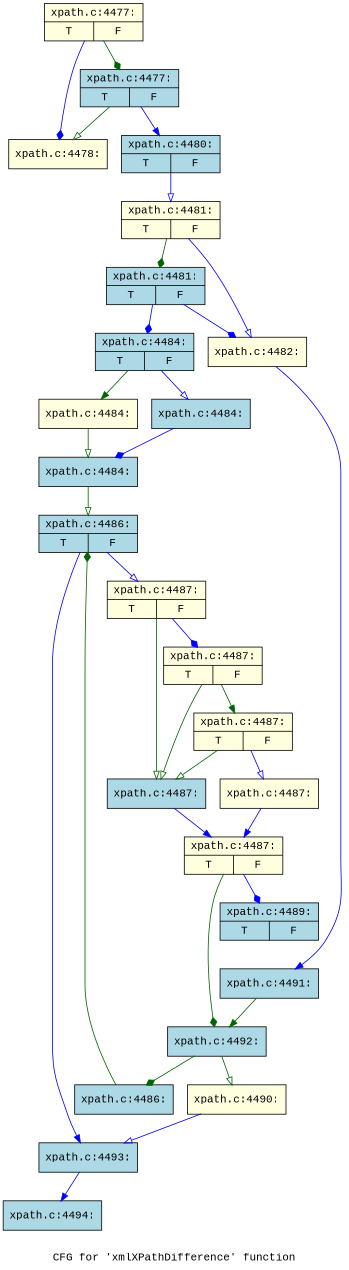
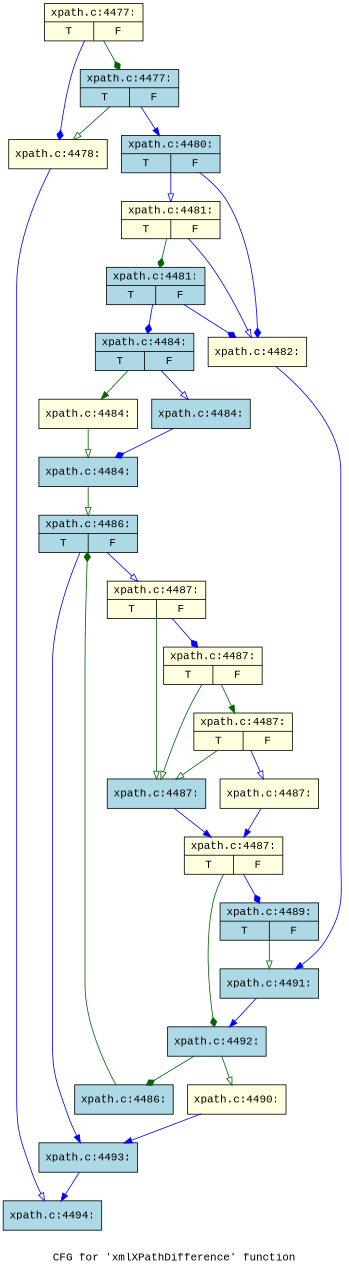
edge "xpath.c:4480:" -> "xpath.c:4482:": added
edge "xpath.c:4478:" -> "xpath.c:4494:": added
edge "xpath.c:4489:" -> "xpath.c:4491:": added
edge "xpath.c:4491:" -> "xpath.c:4492:": color darkgreen -> blue
edge "xpath.c:4490:" -> "xpath.c:4493:": arrowhead onormal -> normal
